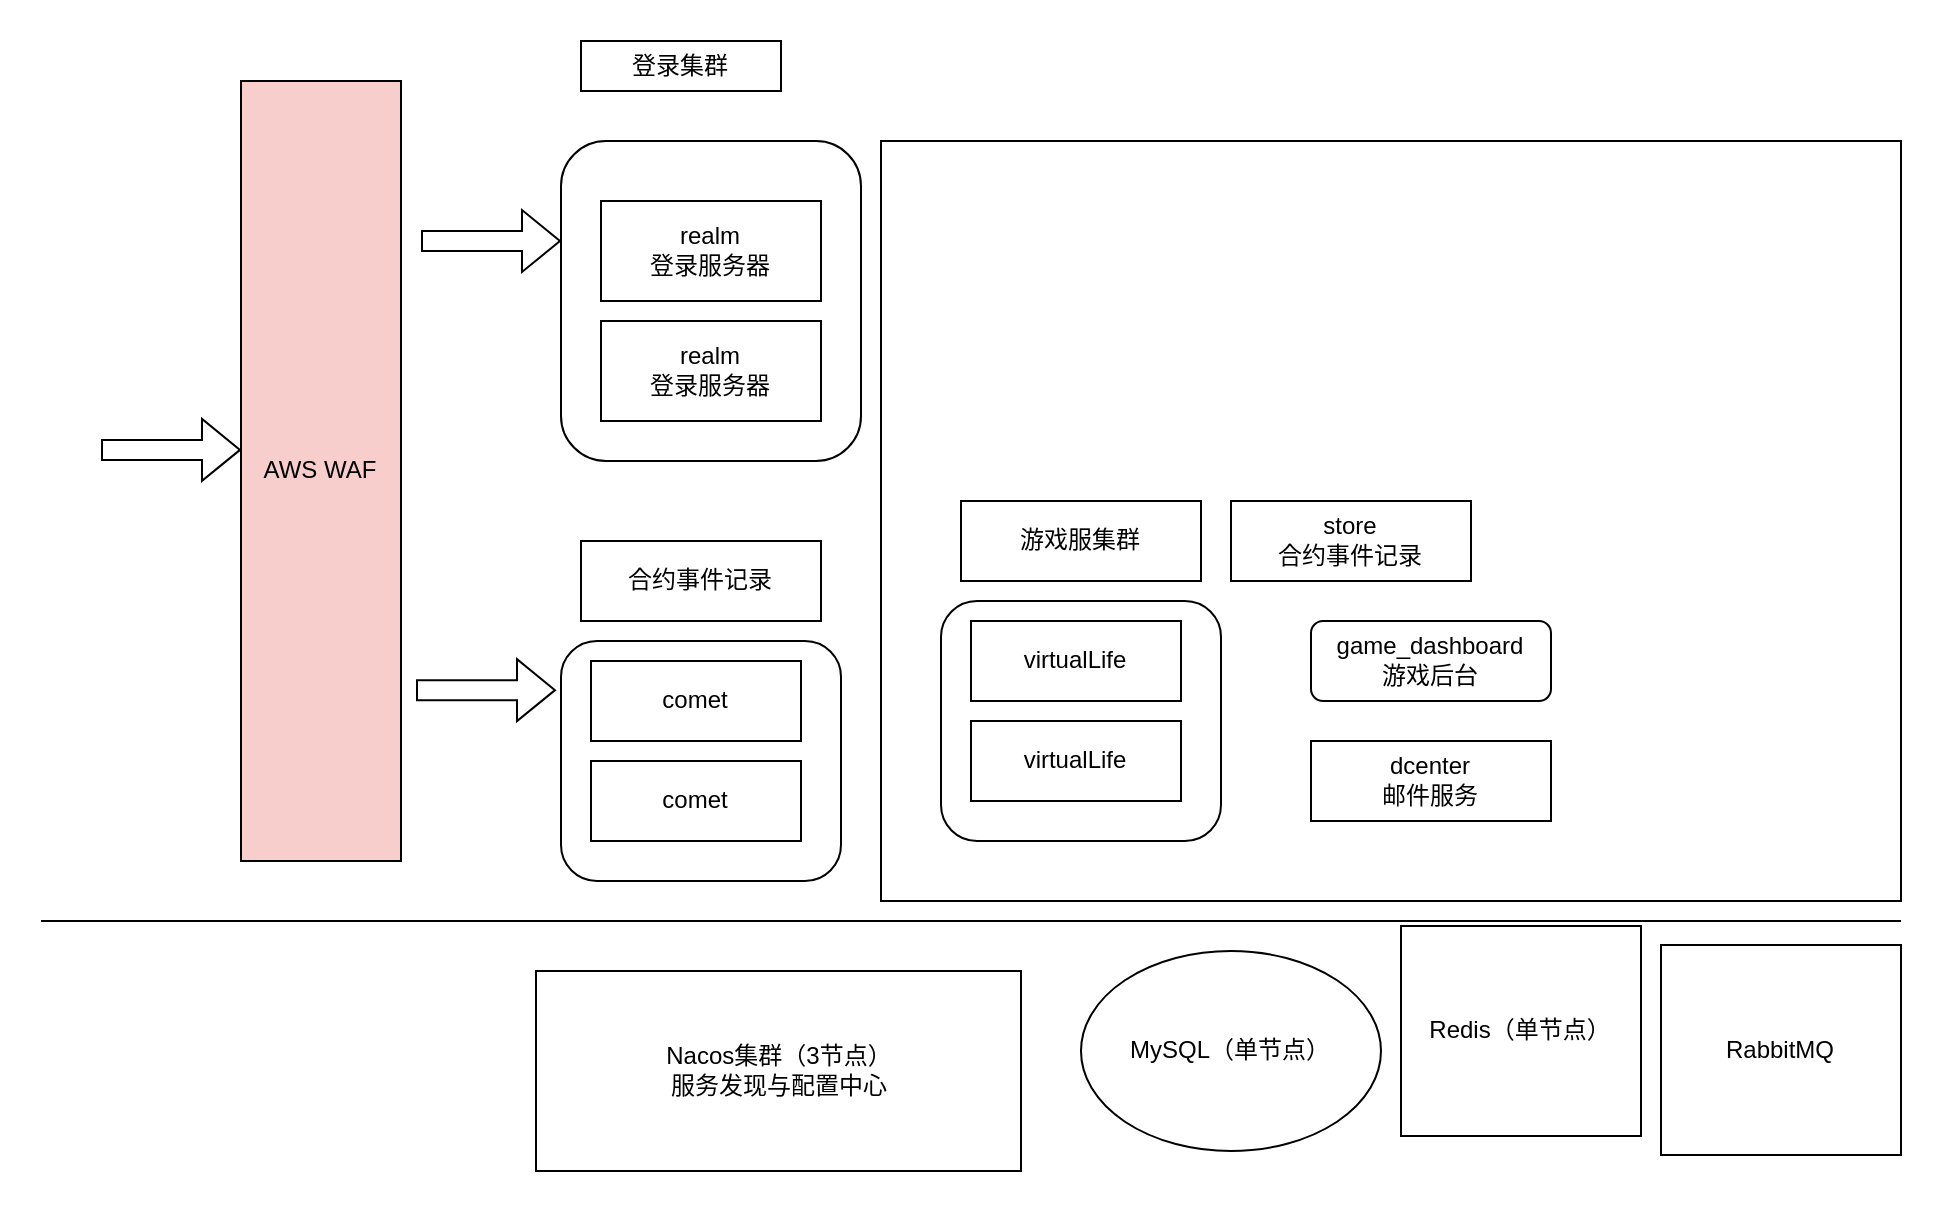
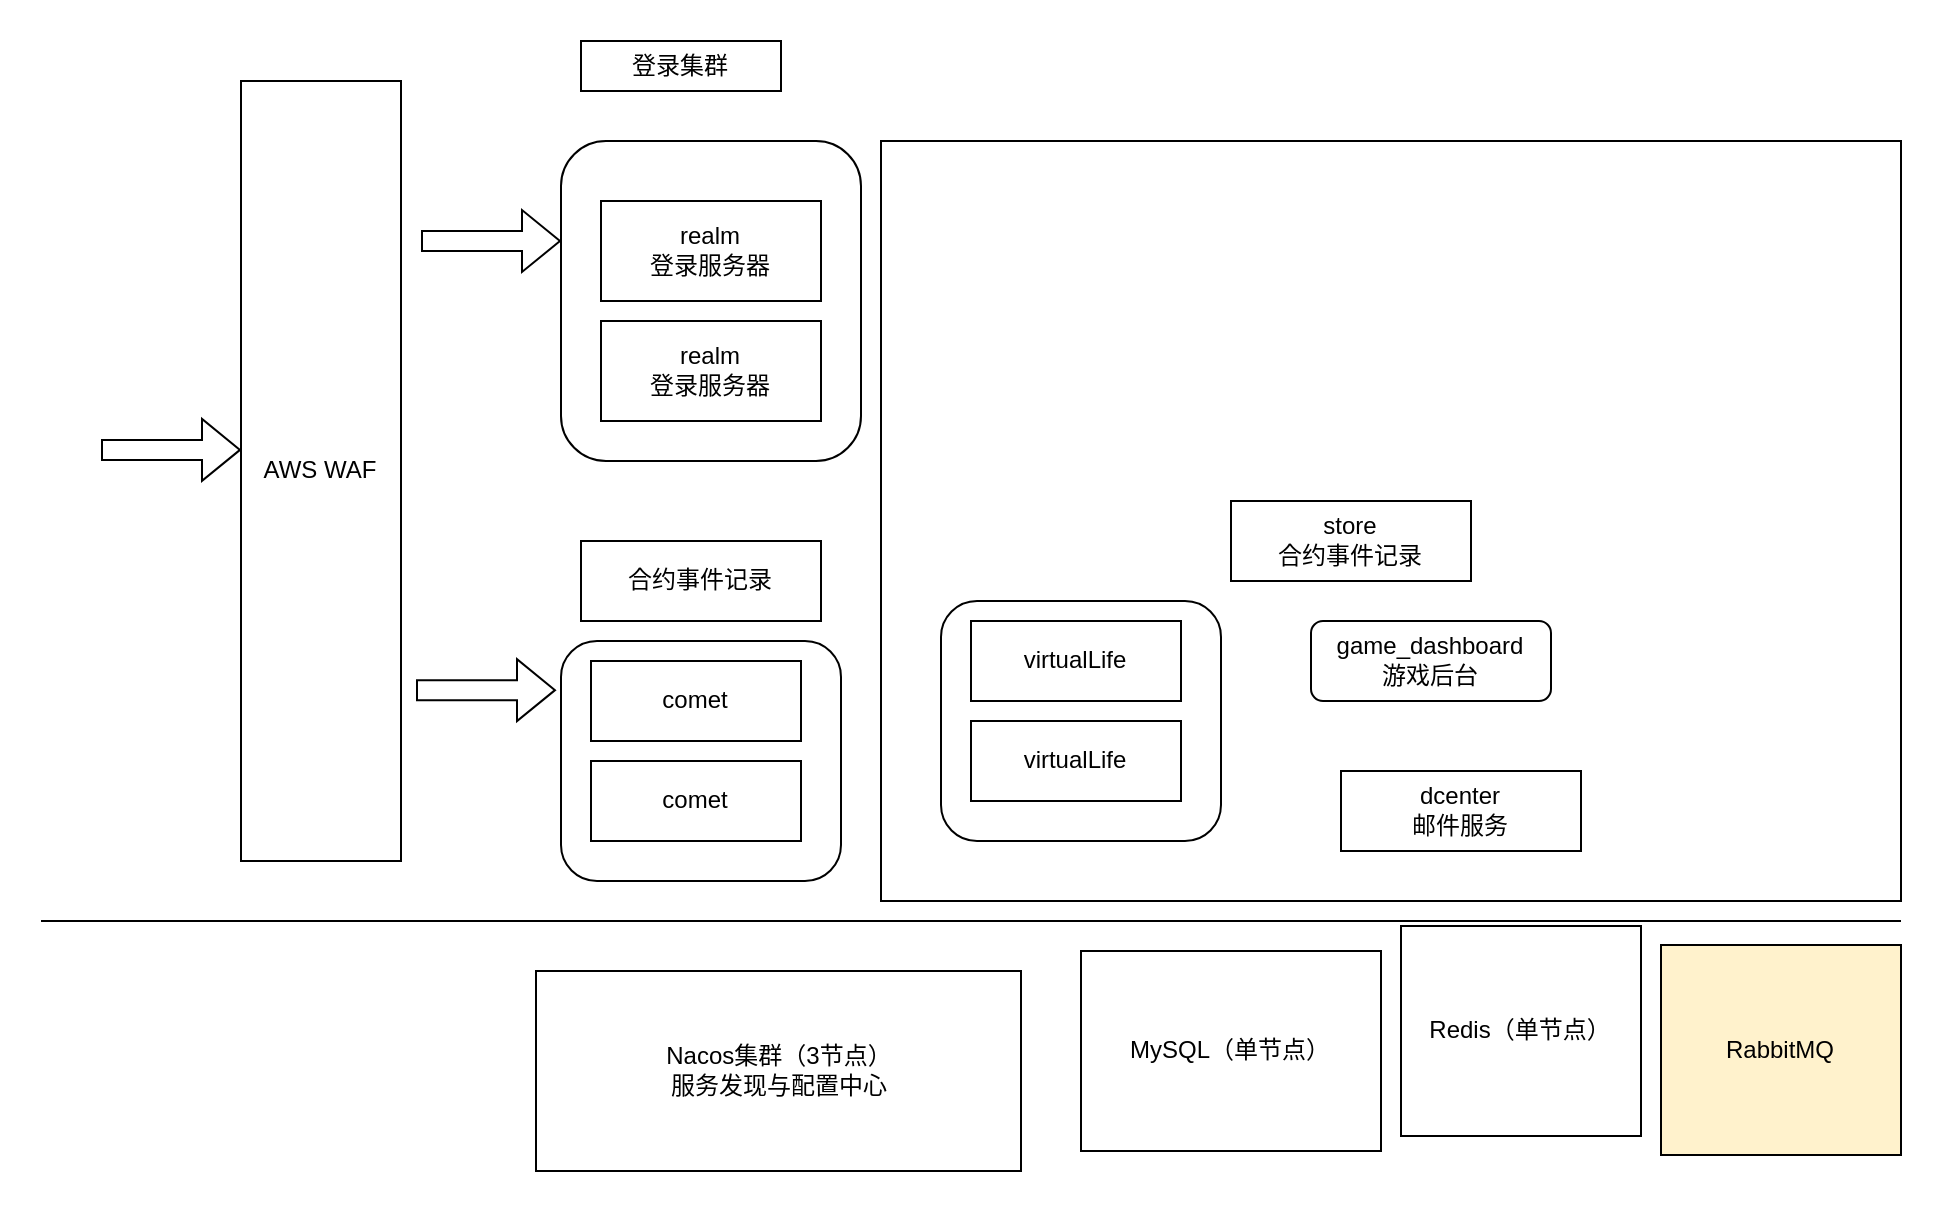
node "AWS WAF": fillcolor #f8cecc -> #ffffff
node "游戏服集群": removed
node "dcenter 邮件服务": moved (1431, 781) -> (1461, 811)
node "RabbitMQ": fillcolor #ffffff -> #fff2cc
node "MySQL（单节点）": shape ellipse -> rectangle
